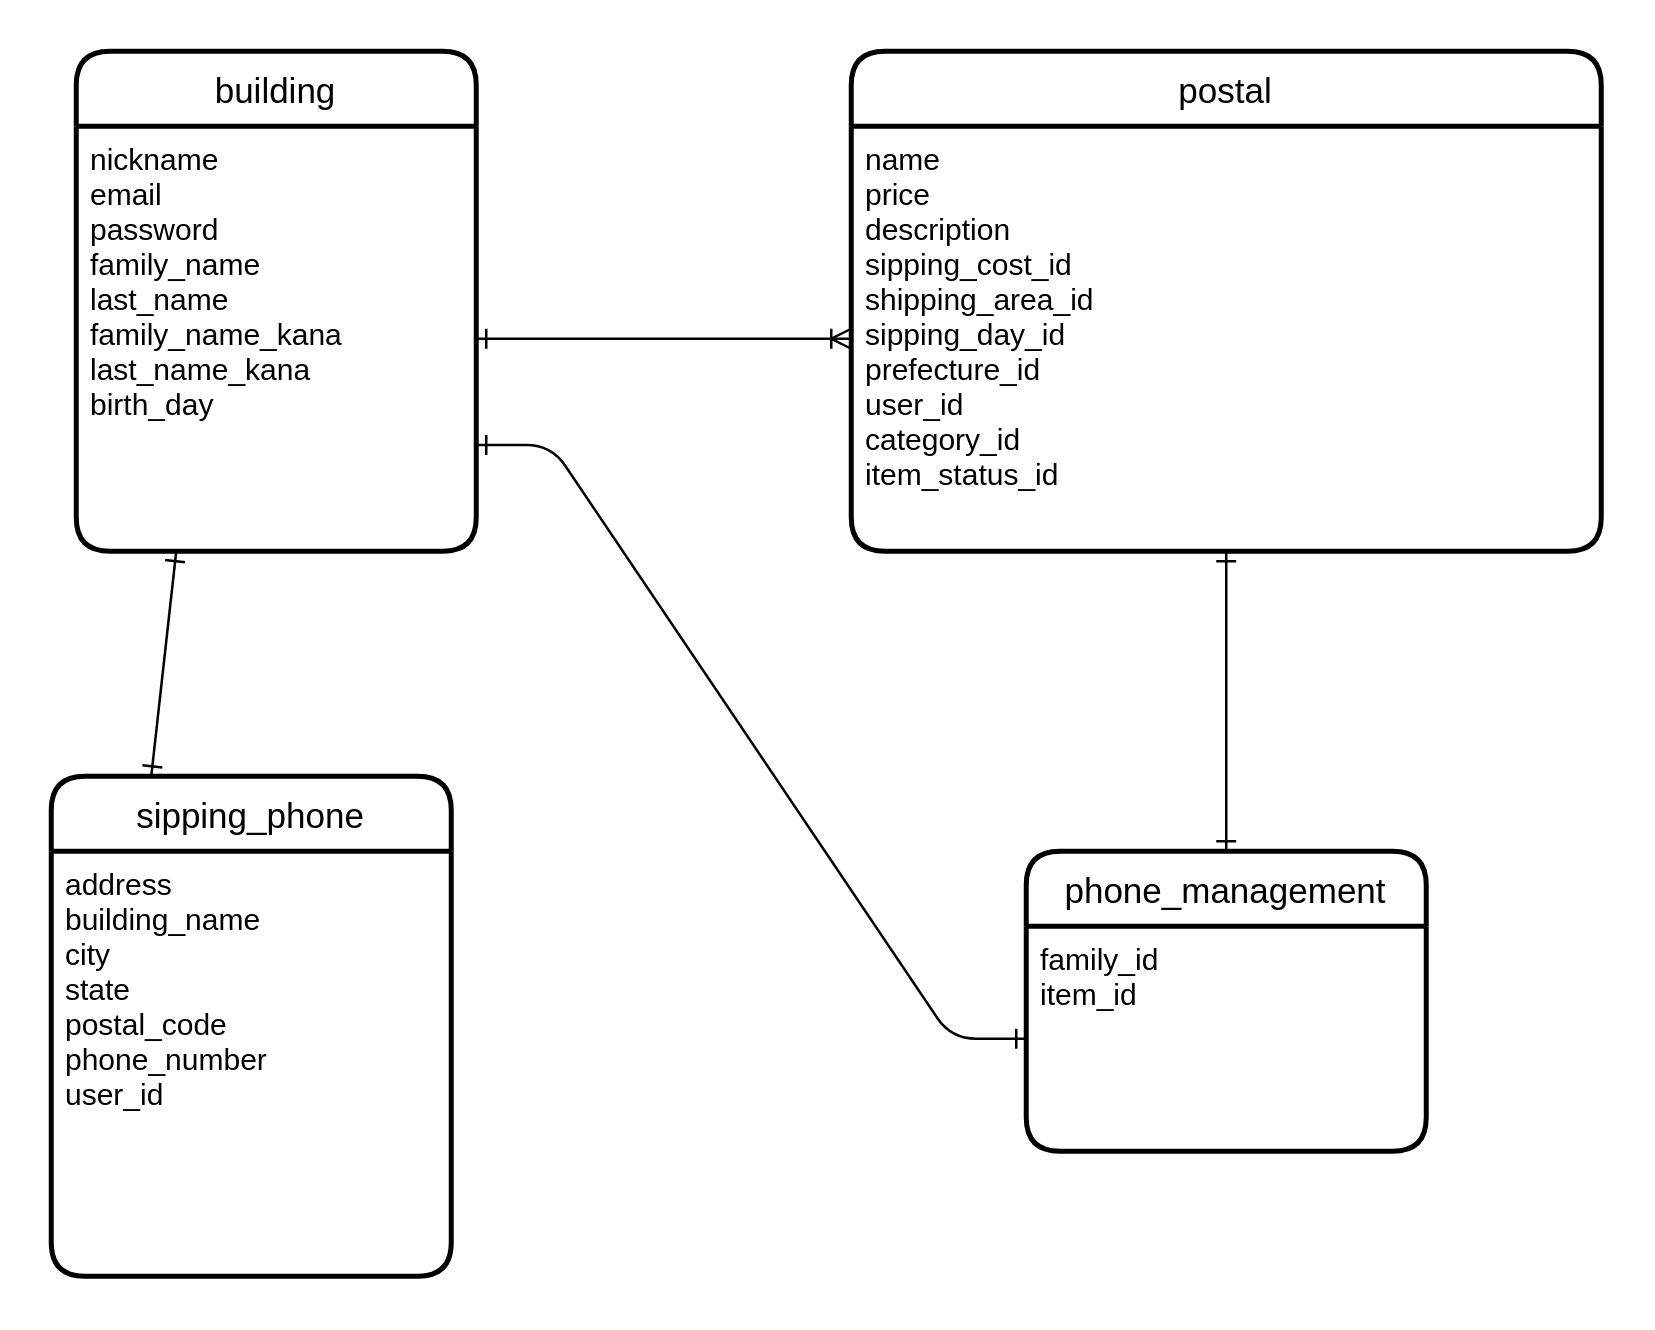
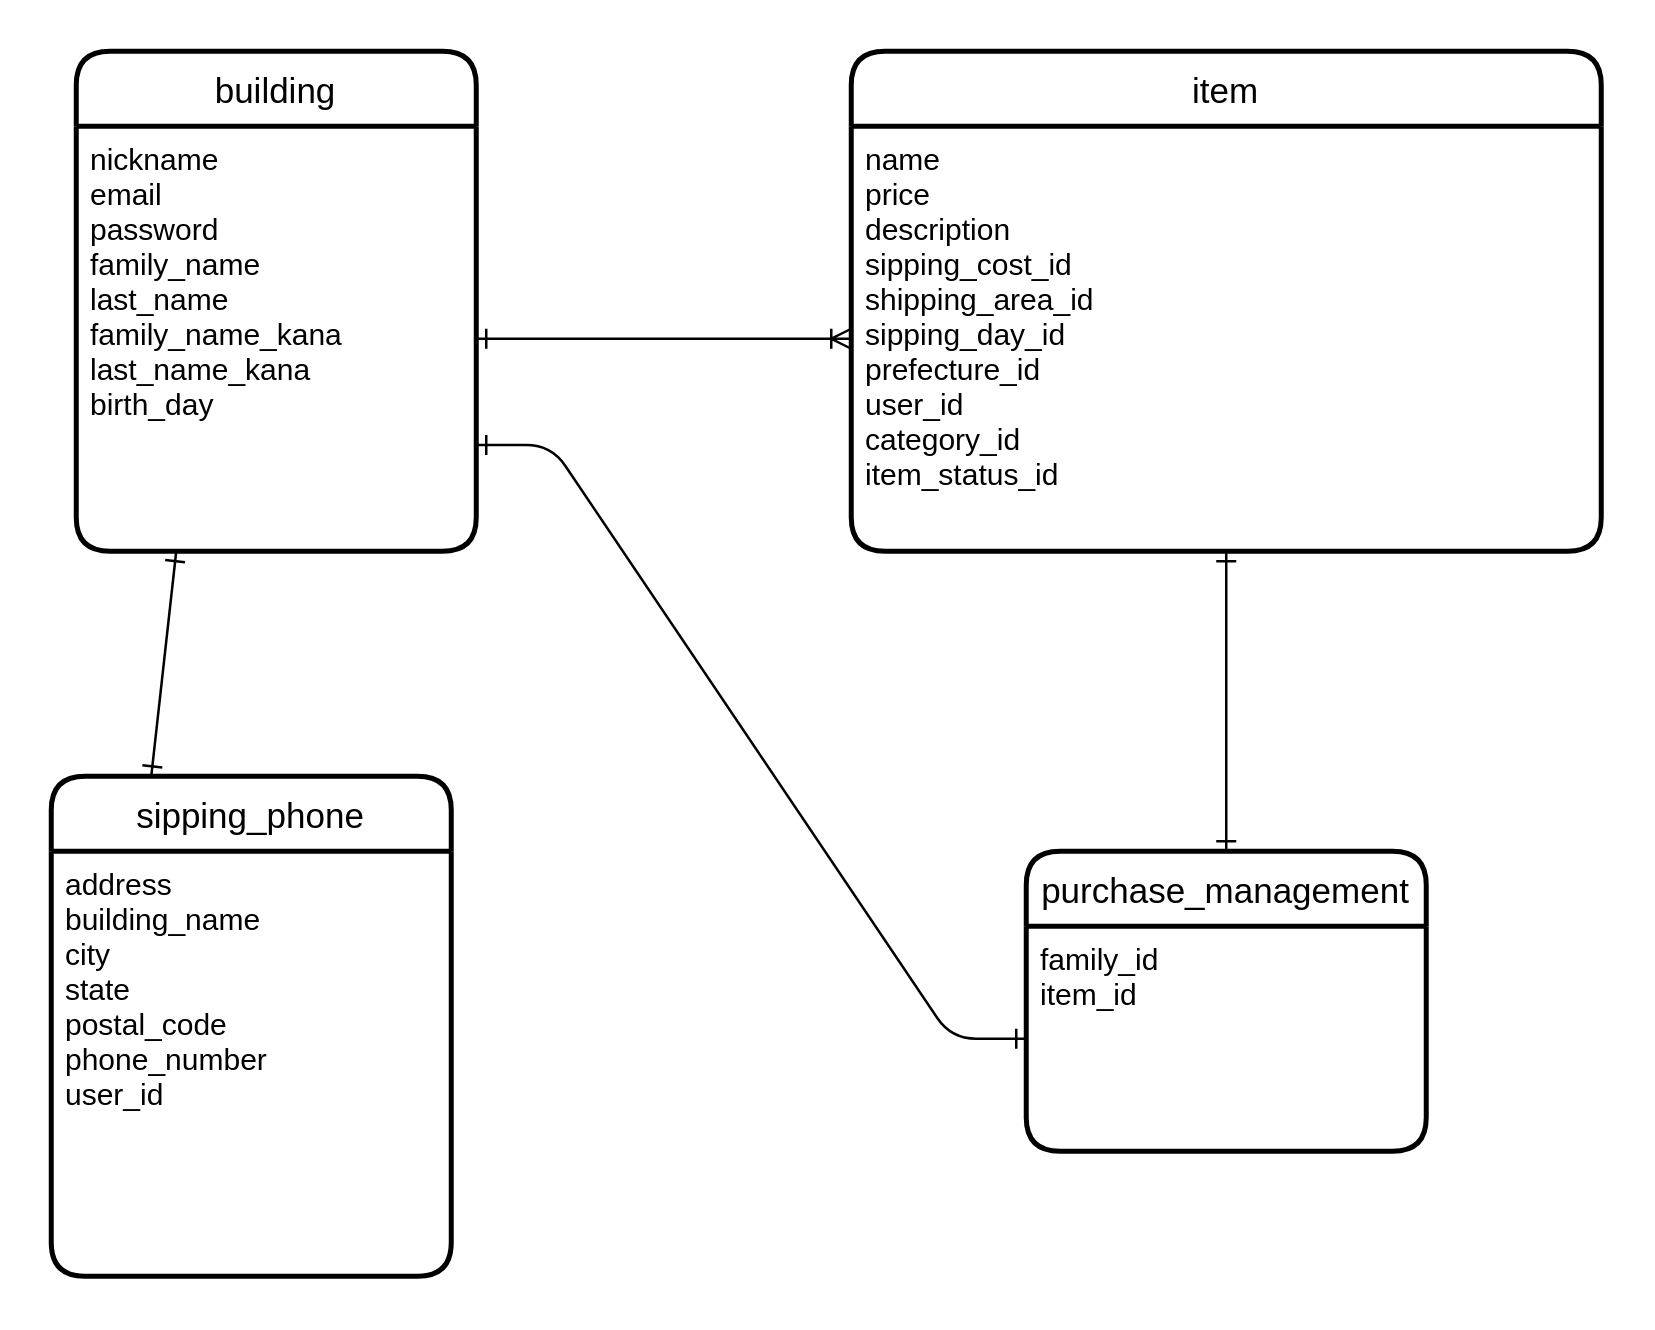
node "postal": label "postal" -> "item"
node "phone_management": label "phone_management" -> "purchase_management"
